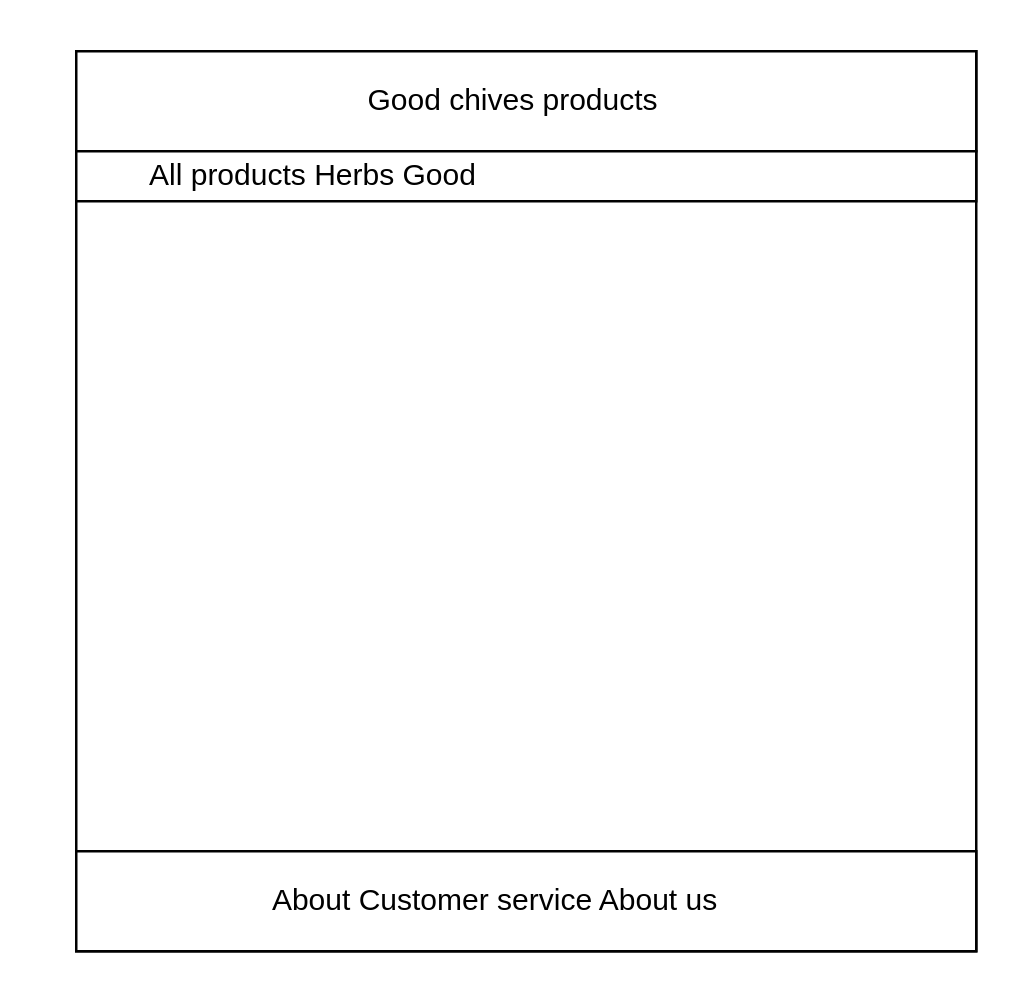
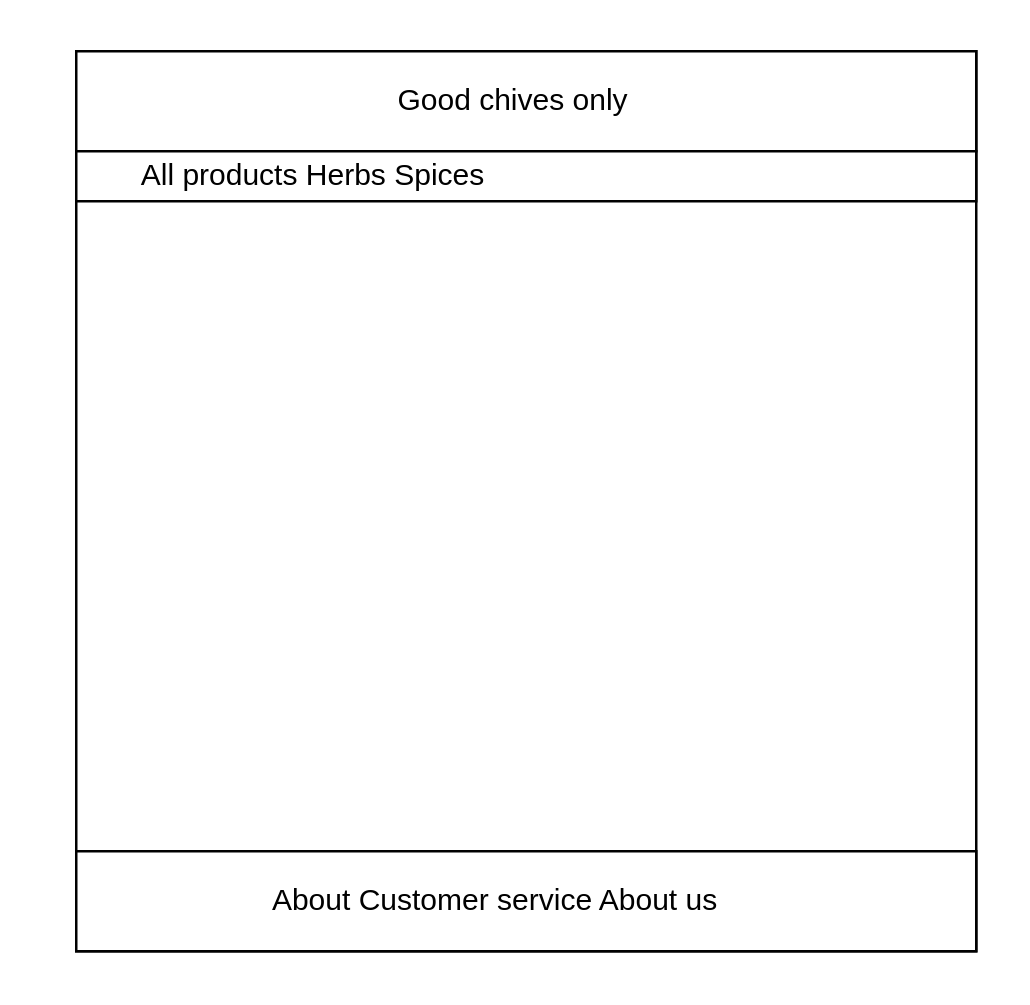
node "Good chives products": label "Good chives products" -> "Good chives only"
node "All products Herbs Good": label "All products Herbs Good" -> "All products Herbs Spices"
